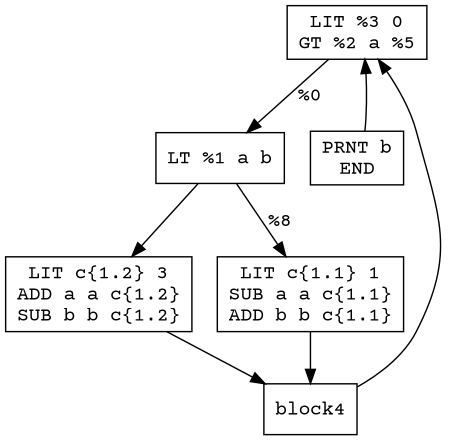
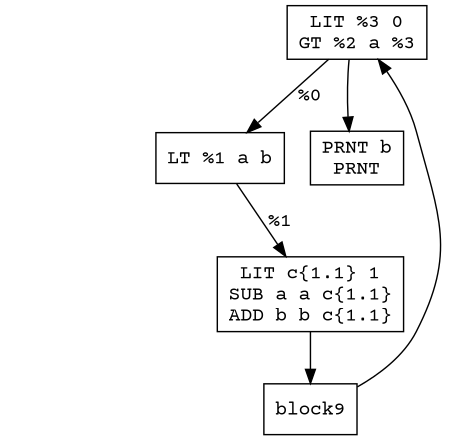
node "LIT %3 0": text "GT %2 a %5" -> "GT %2 a %3"
edge "PRNT b" -> "LIT %3 0": reversed
node "PRNT b": text "END" -> "PRNT"
edge "LT %1 a b" -> "LIT c{1.1} 1": label "%8" -> "%1"
node "LIT c{1.2} 3": removed
node "block4": label "block4" -> "block9"
